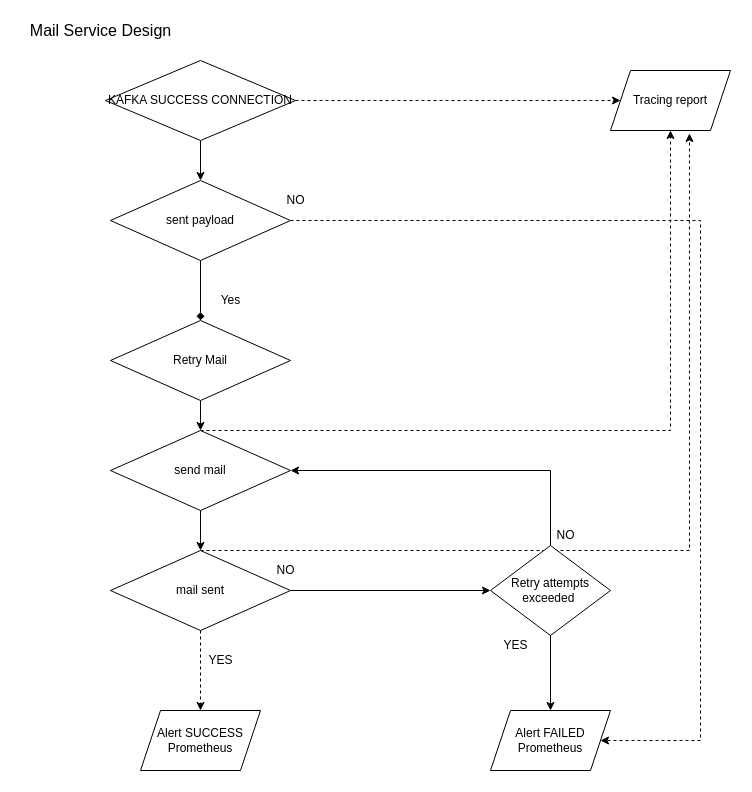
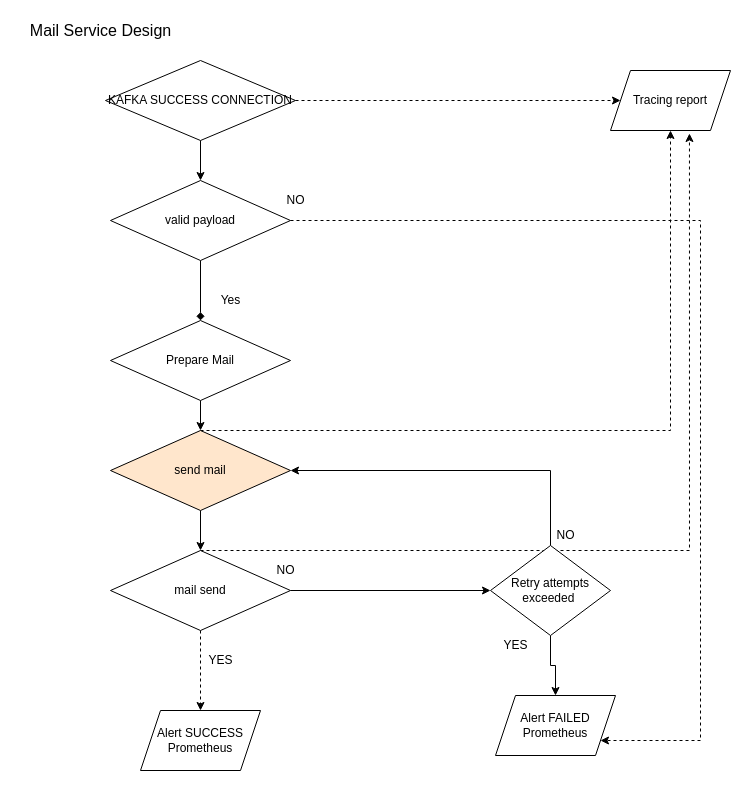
node "sent payload": label "sent payload" -> "valid payload"
node "Retry Mail": label "Retry Mail" -> "Prepare Mail"
node "send mail": fillcolor #ffffff -> #ffe6cc
node "mail sent": label "mail sent" -> "mail send"
node "Alert FAILED Prometheus": moved (551, 741) -> (556, 726)
